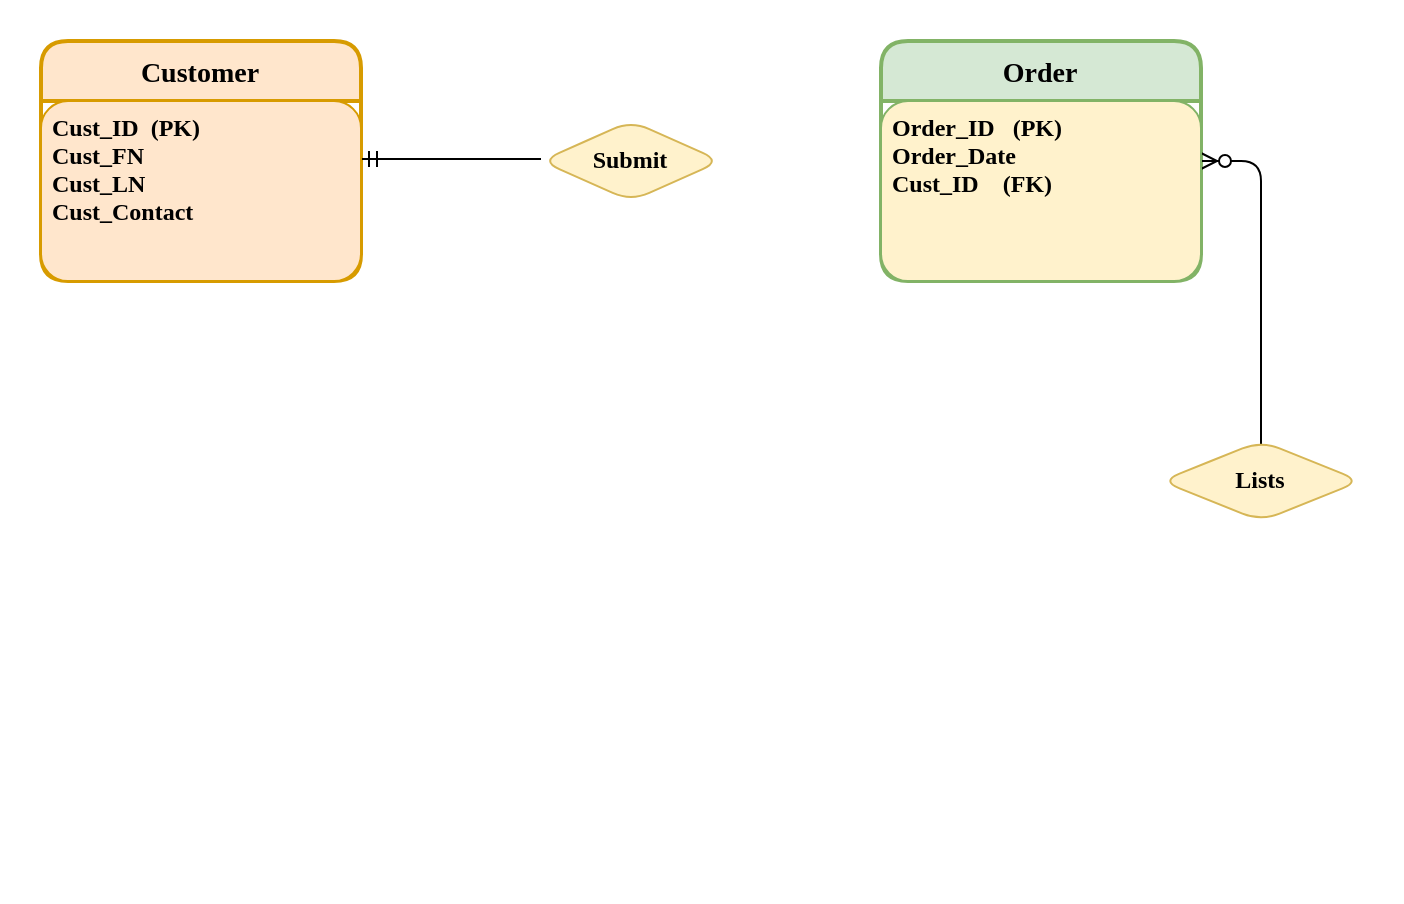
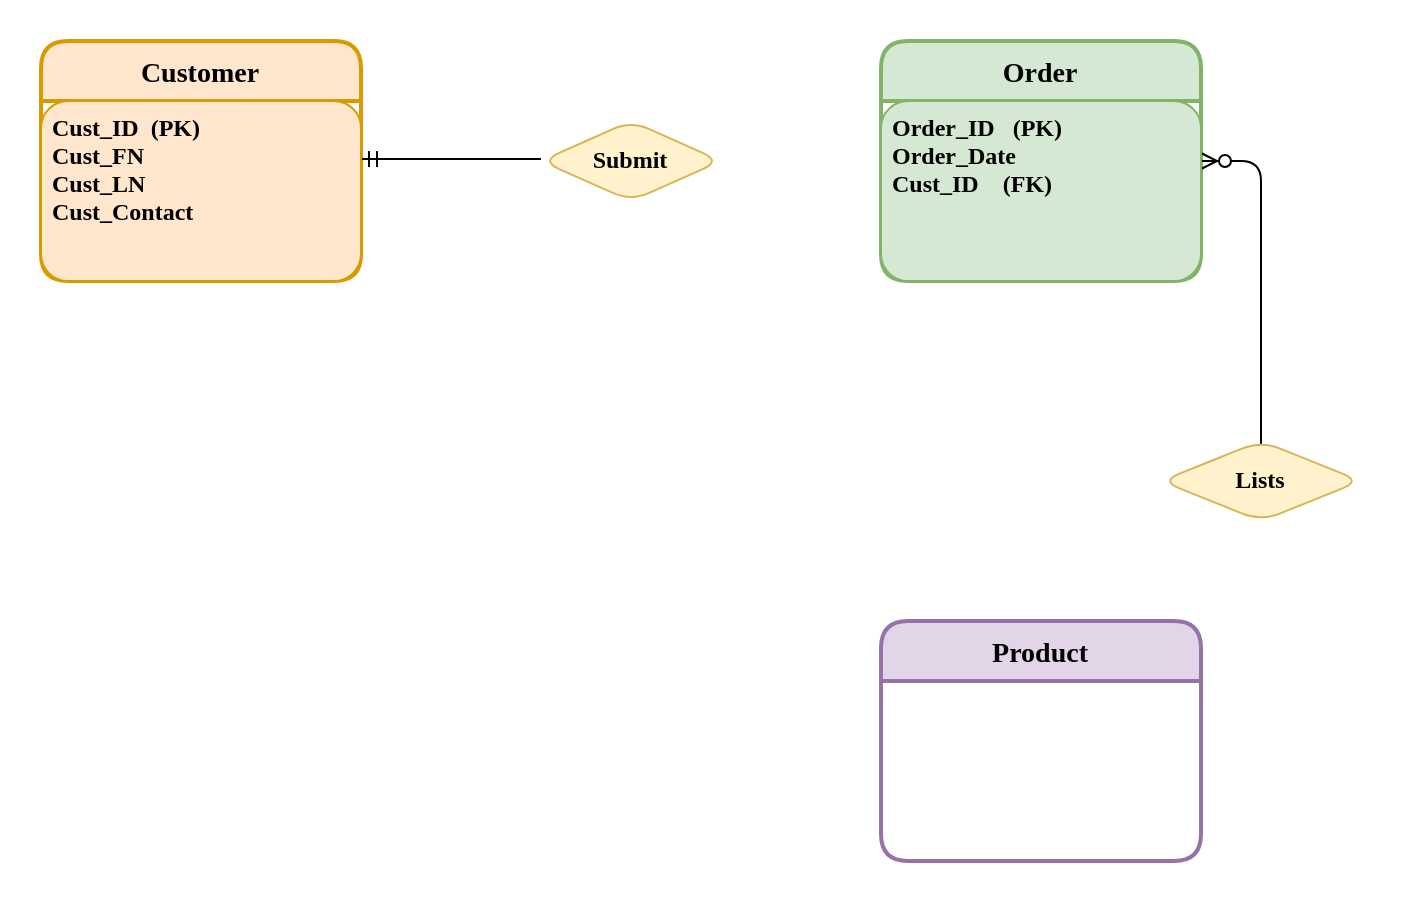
node "Order_ID (PK) Order_Date Cust_ID (FK)": fillcolor #fff2cc -> #d5e8d4
node "Product": added
